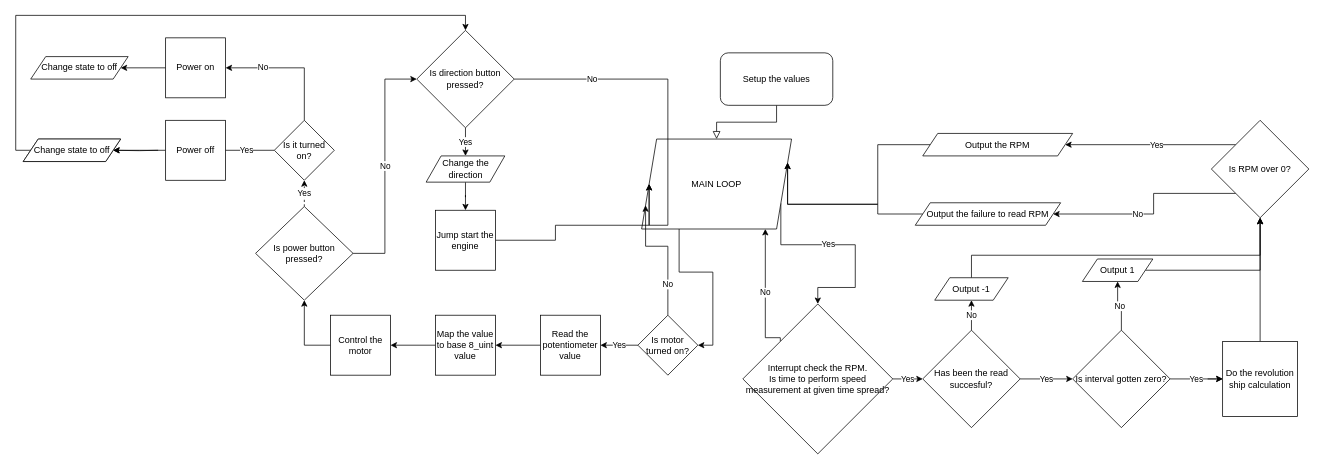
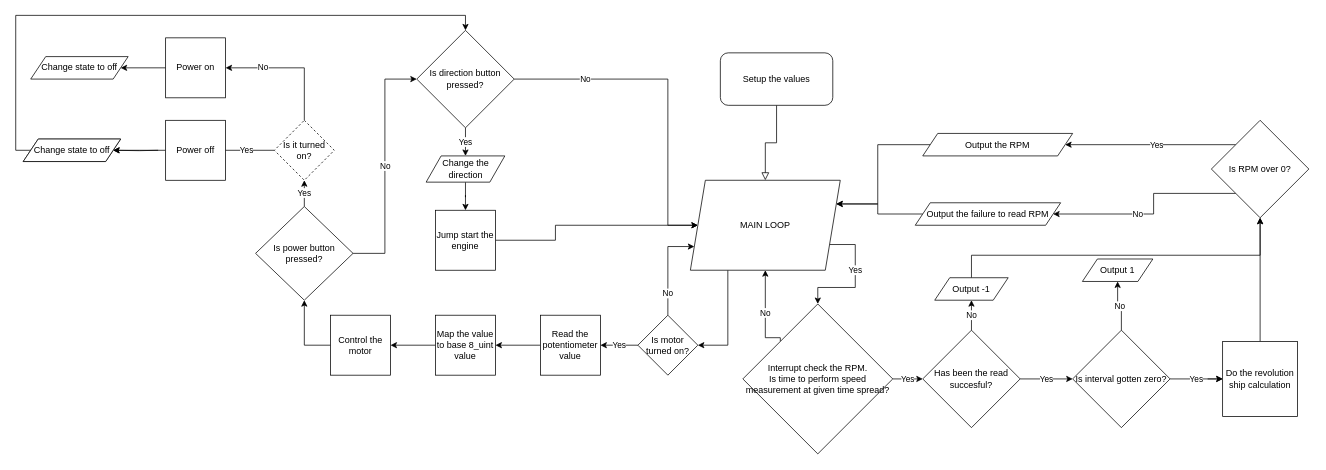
node "Is it turned on?": style solid -> dashed
node "MAIN LOOP": moved (717, 184) -> (765, 225)
edge "Is power button pressed?" -> "Is it turned on?": style dashed -> solid
edge "Output 1" -> "Is RPM over 0?": removed
